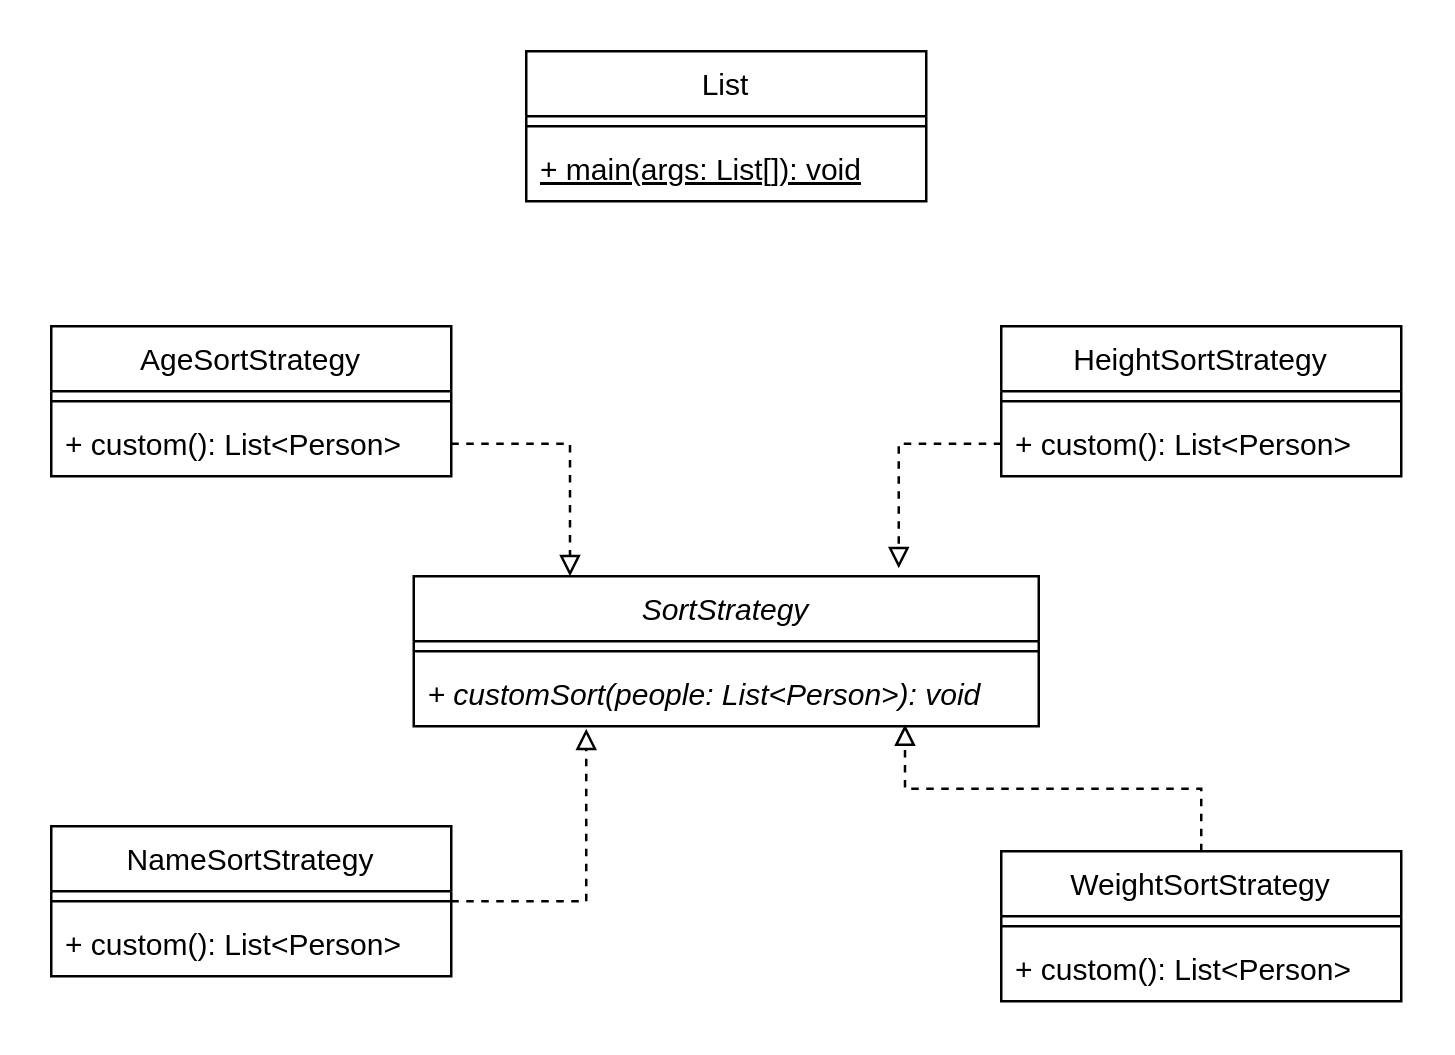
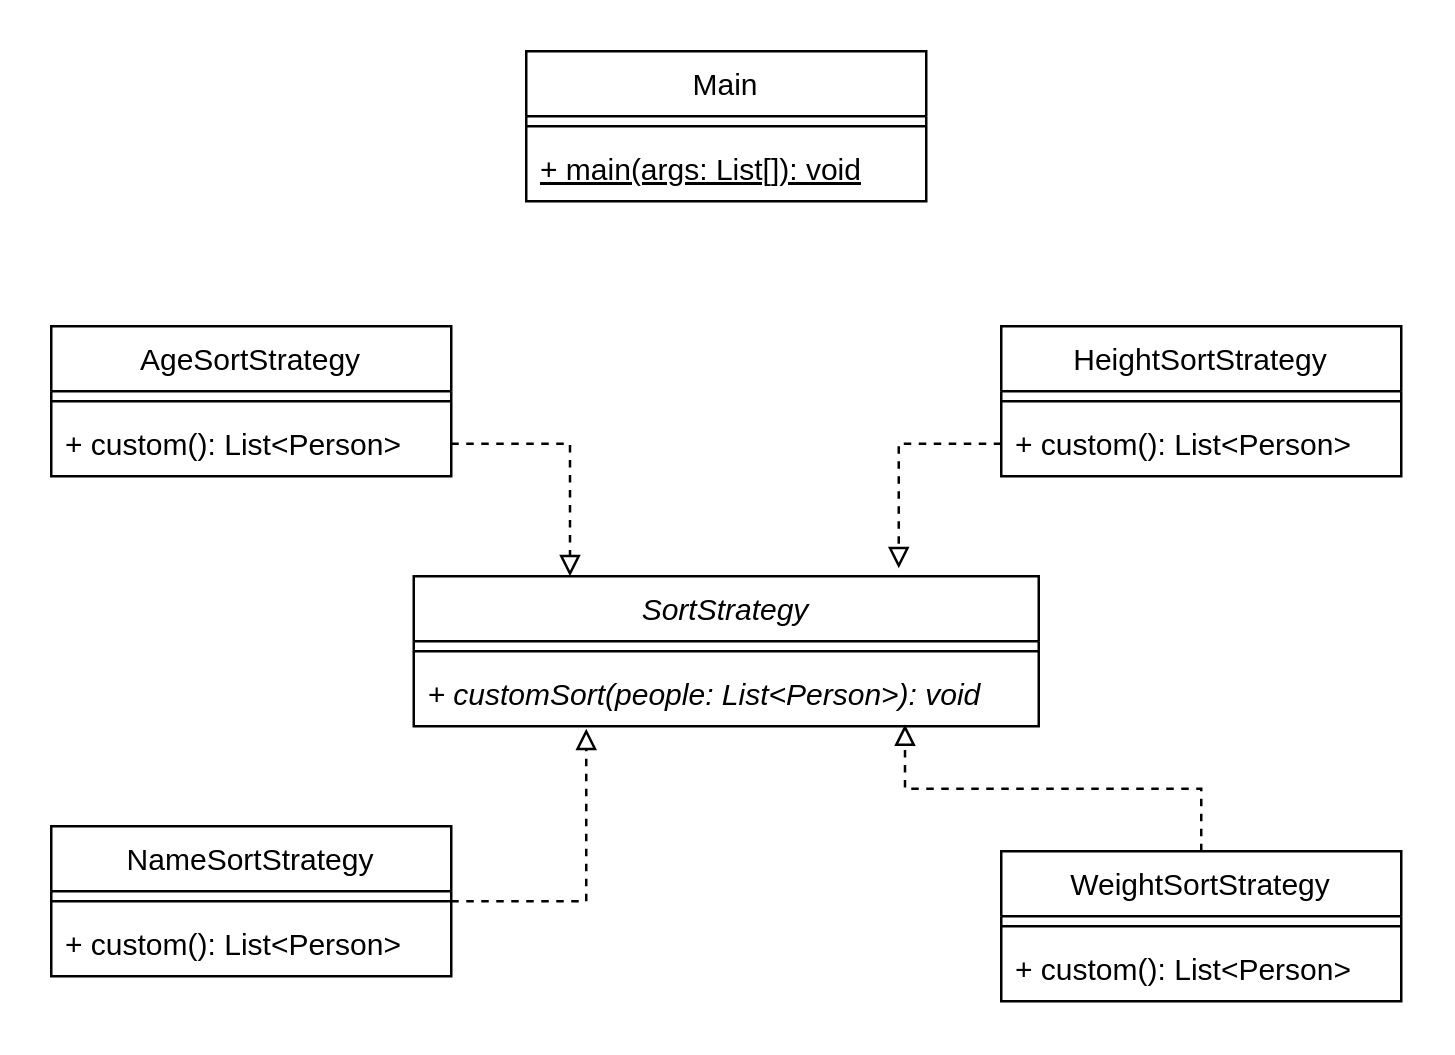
node "List": label "List" -> "Main"
